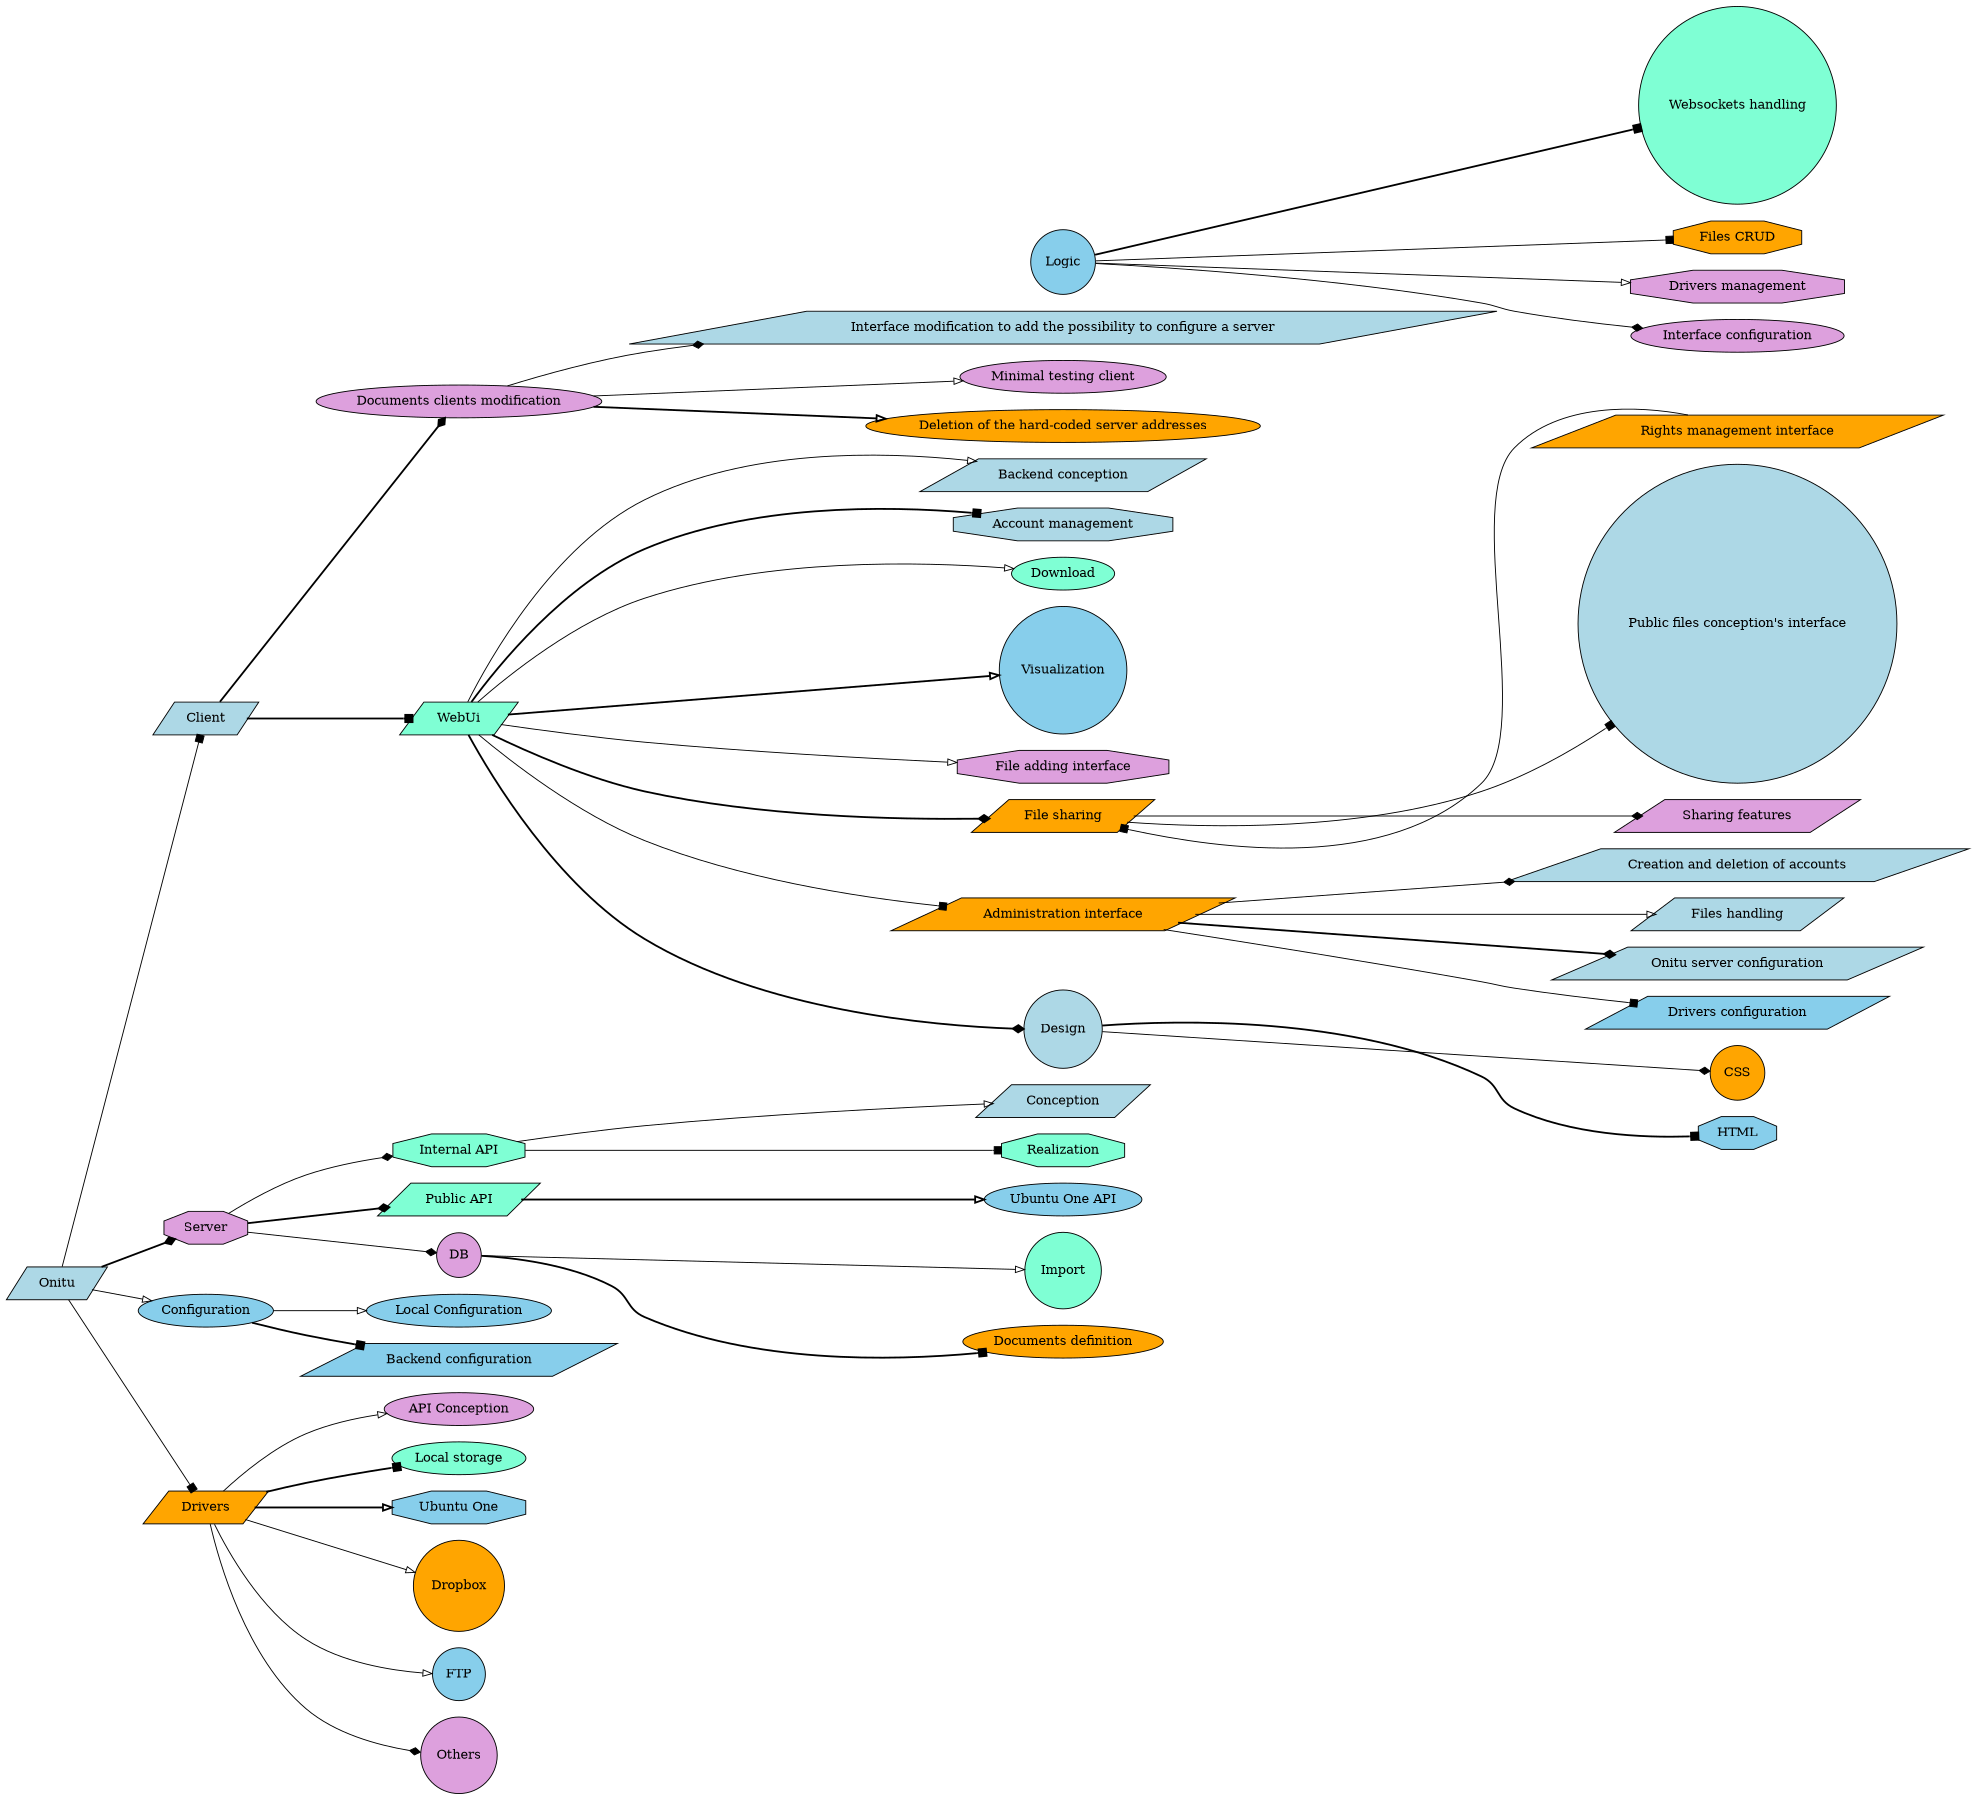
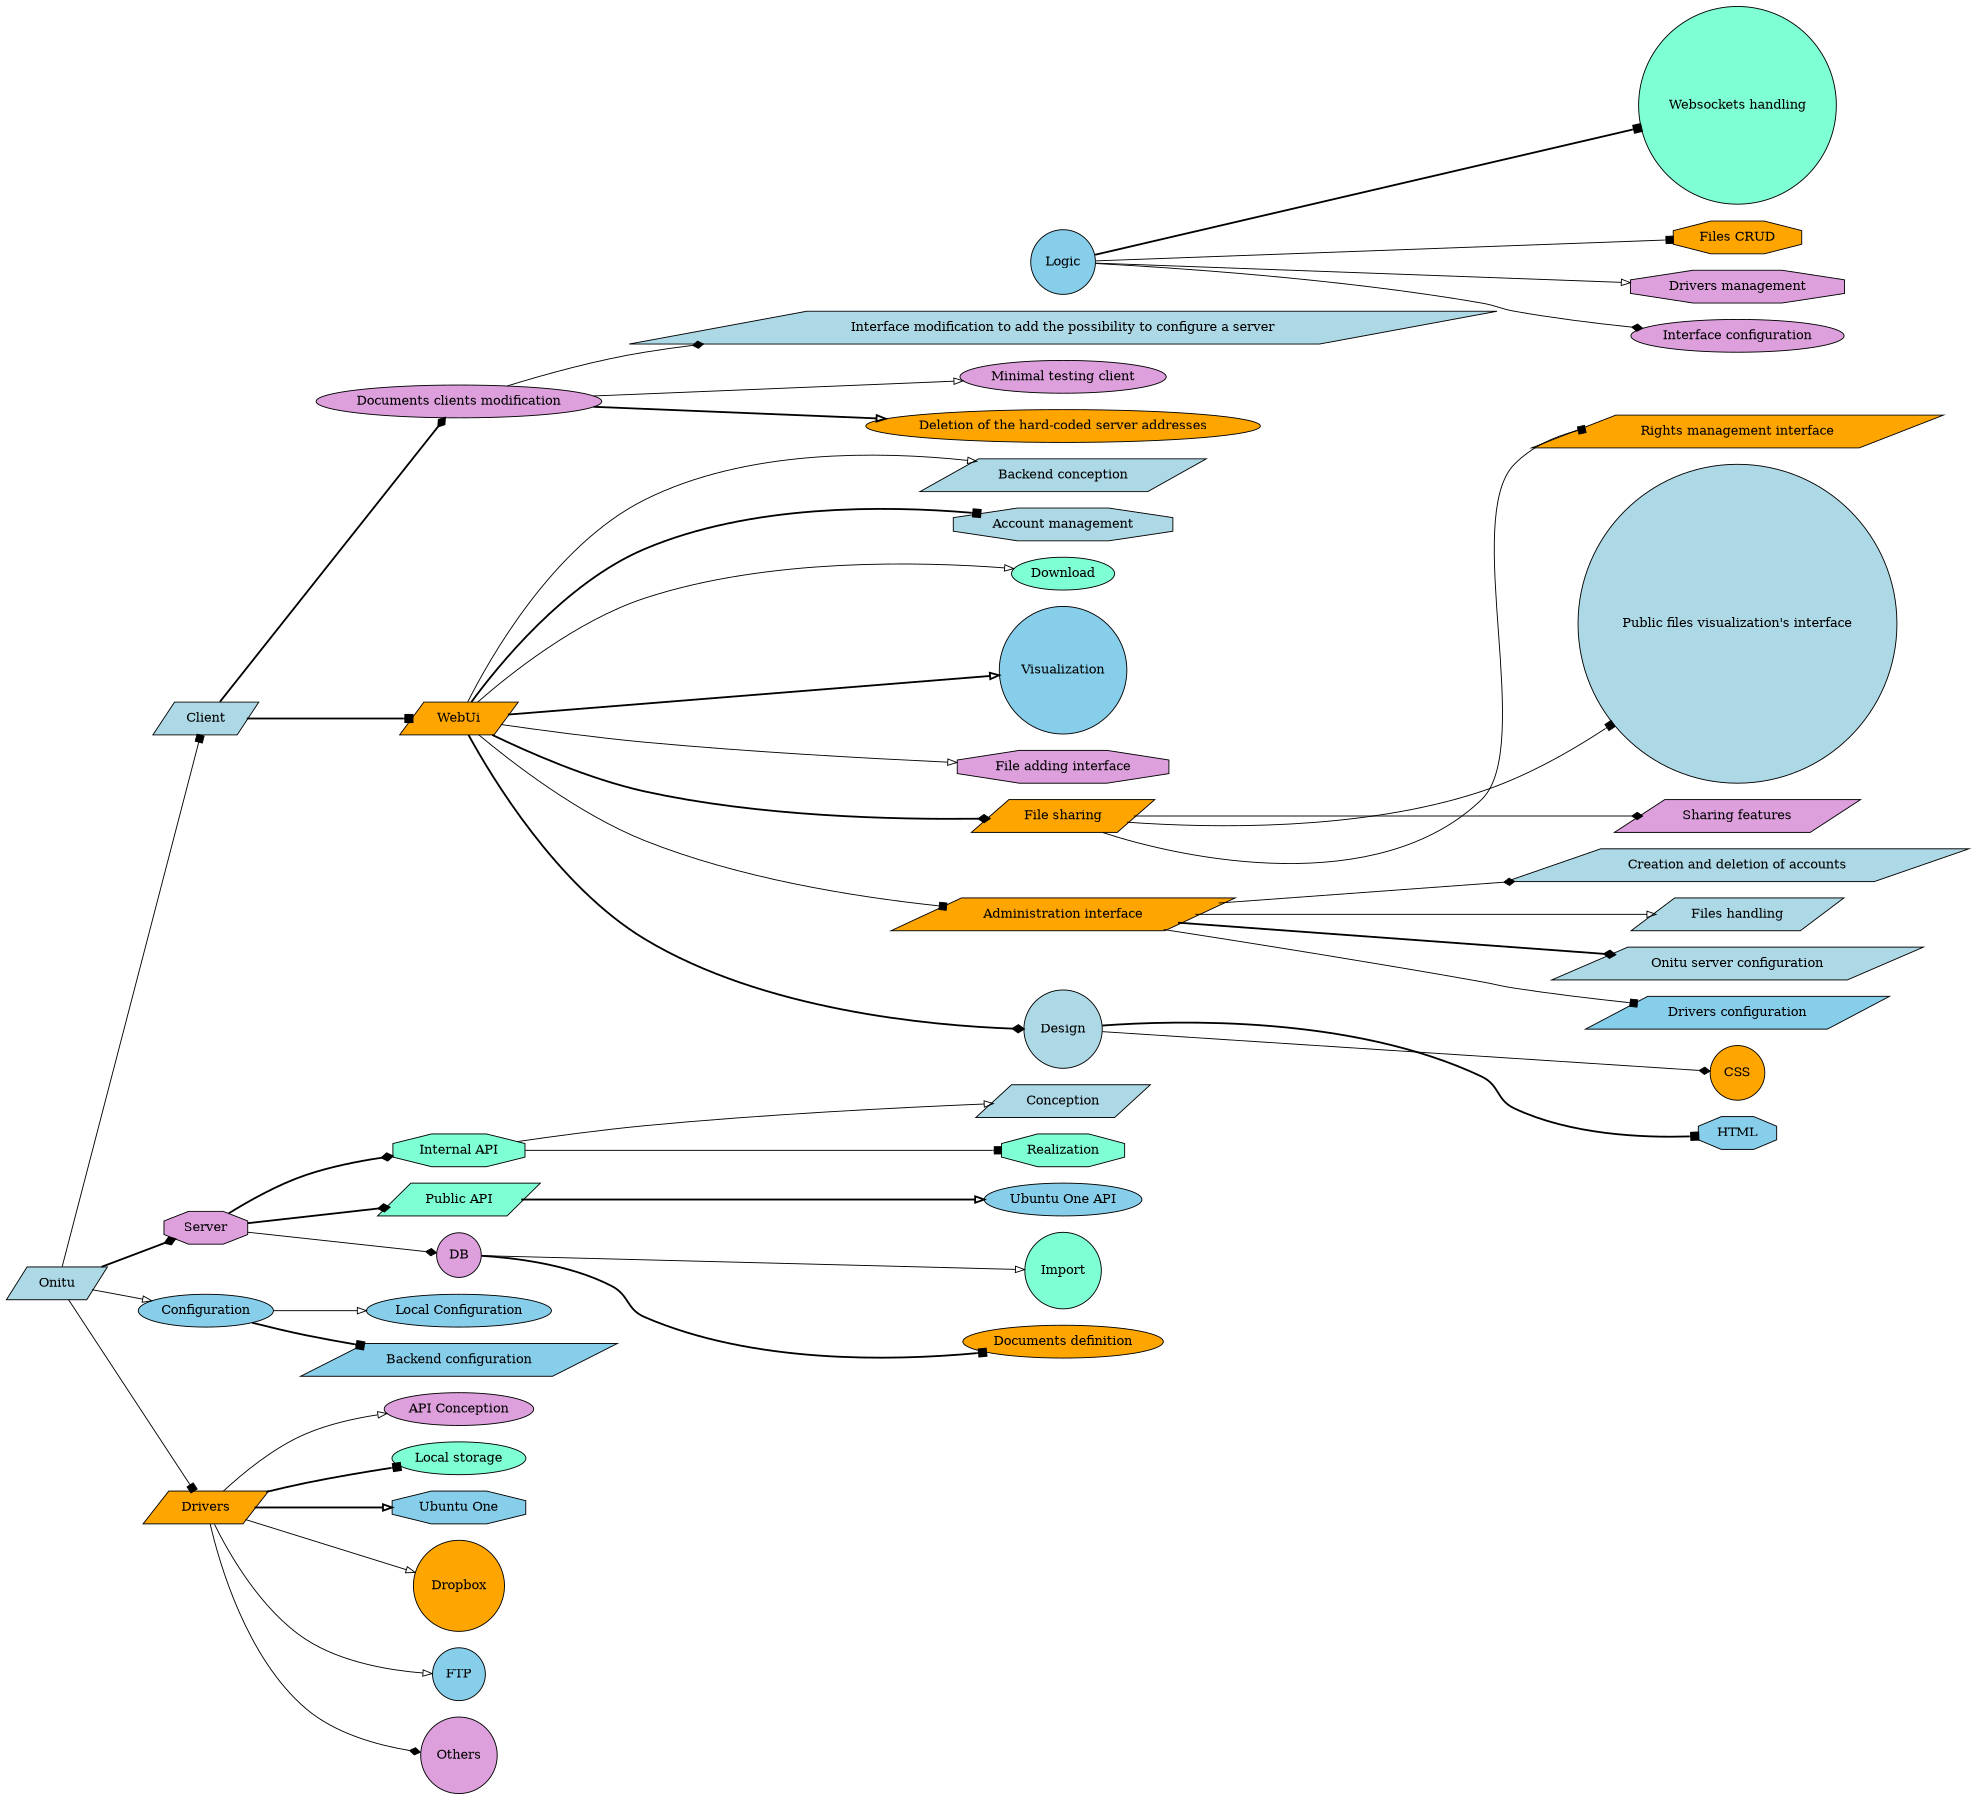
node "Public files conception's interface": label "Public files conception's interface" -> "Public files visualization's interface"
edge "Rights management interface" -> "File sharing": reversed
node "WebUi": fillcolor aquamarine -> orange
edge "Server" -> "Internal API": style solid -> bold
